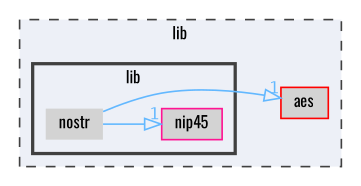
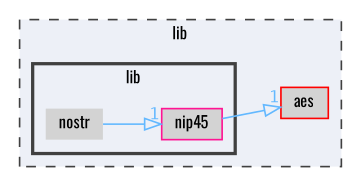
edge "nostr" -> "aes": now "nip45" -> "aes"
